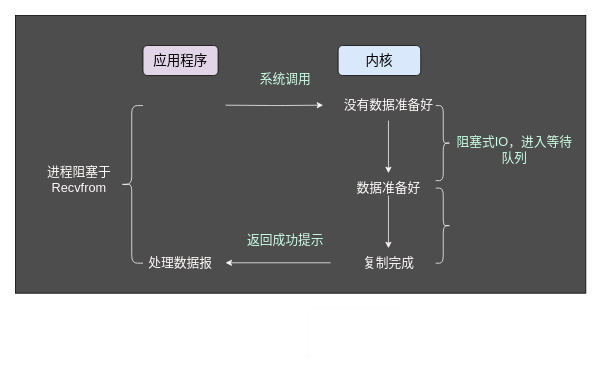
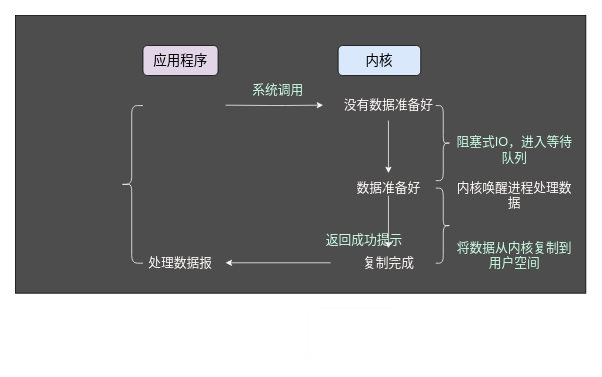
node "系统调用": moved (285, 79) -> (278, 90)
node "进程阻塞于Recvfrom": removed
node "内核唤醒进程处理数据": added
node "返回成功提示": moved (285, 240) -> (364, 240)
node "将数据从内核复制到用户空间": added
